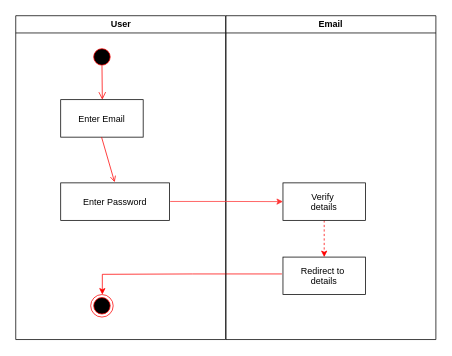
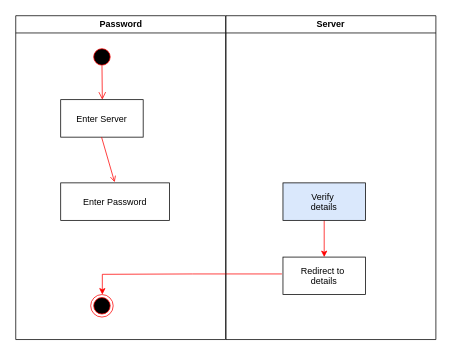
node "User": label "User" -> "Password"
node "Email": label "Email" -> "Server"
node "Enter Email": label "Enter Email" -> "Enter Server"
edge "Enter Password" -> "Verify details": removed
node "Verify details": fillcolor #ffffff -> #dae8fc
edge "Verify details" -> "Redirect to details": style dashed -> solid
